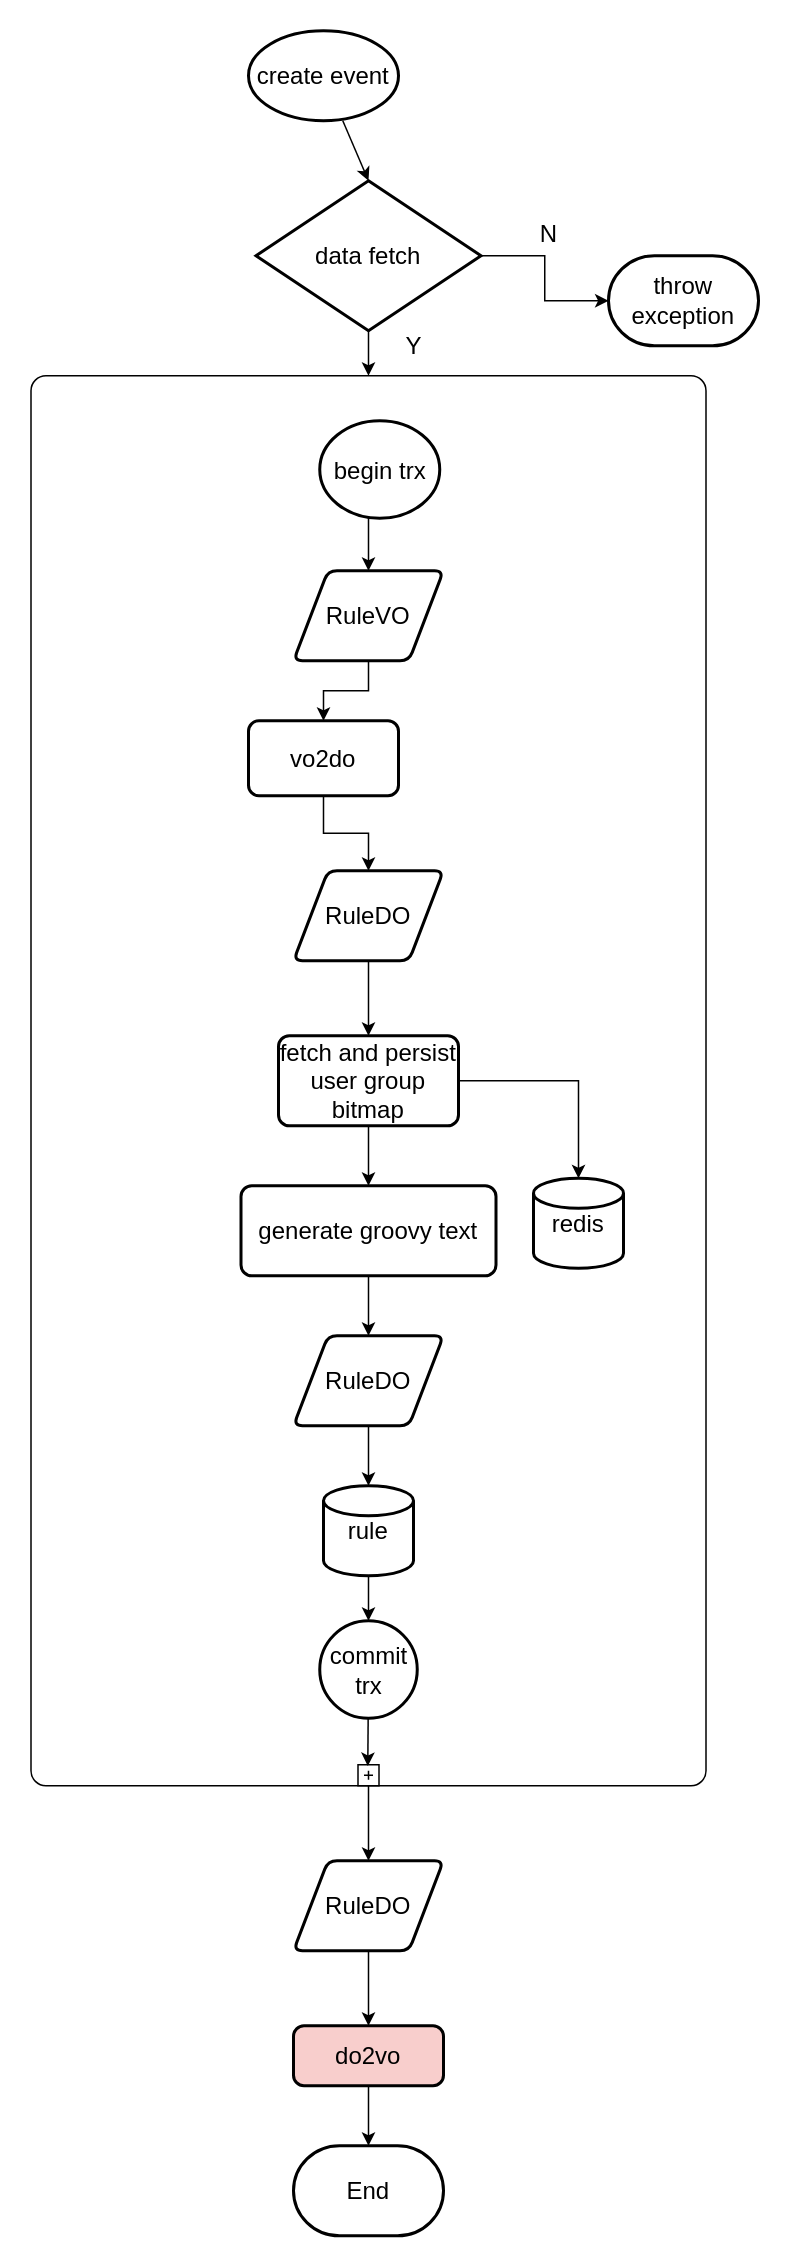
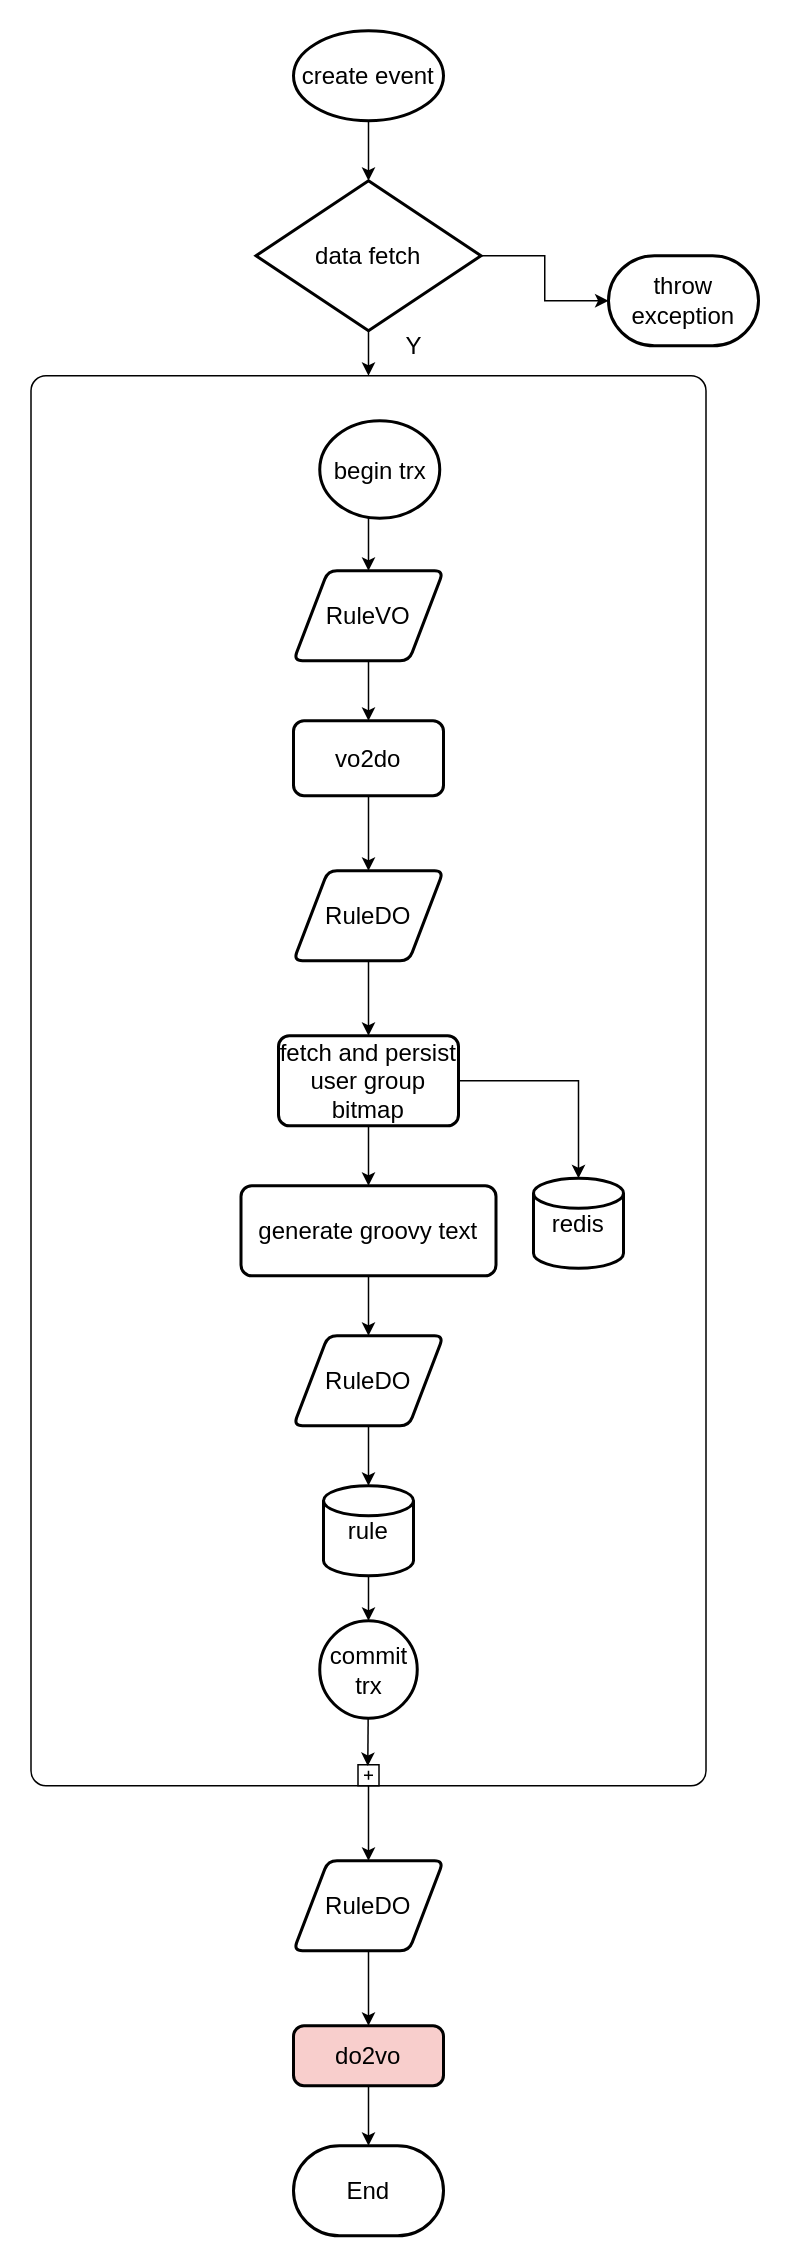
node "create event": moved (323, 76) -> (368, 76)
node "N": removed
node "vo2do": moved (323, 758) -> (368, 758)
